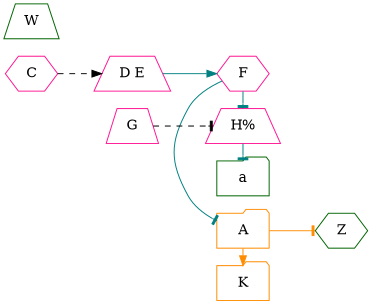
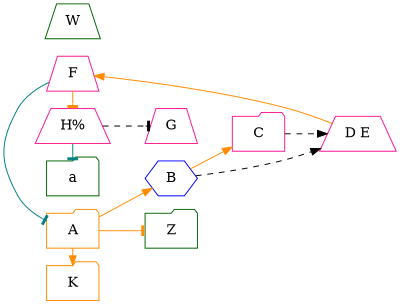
node "C": shape hexagon -> folder
edge "D E" -> "F": color teal -> darkorange
node "F": shape hexagon -> trapezium
edge "F" -> "H%": color teal -> darkorange
edge "G" -> "H%": reversed
node "B": added
node "Z": shape hexagon -> folder
